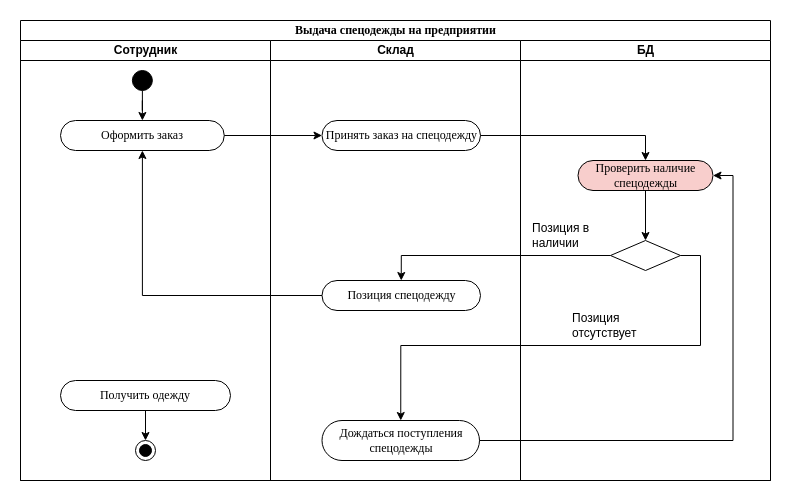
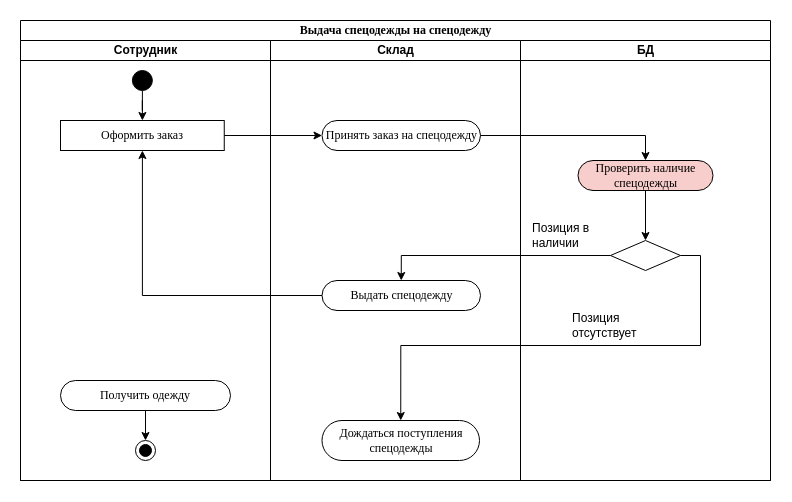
node "Выдача спецодежды на предприятии": label "Выдача спецодежды на предприятии" -> "Выдача спецодежды на спецодежду"
node "Оформить заказ": shape rounded rectangle -> rectangle
node "Позиция спецодежду": label "Позиция спецодежду" -> "Выдать спецодежду"
edge "Дождаться поступления спецодежды" -> "Проверить наличие спецодежды": removed
